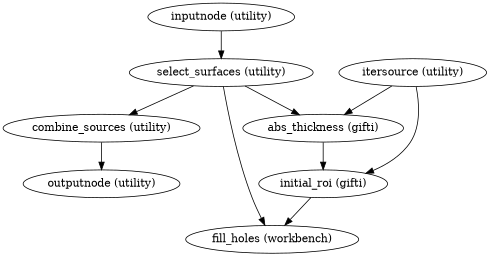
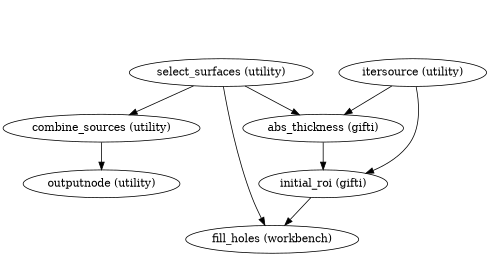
node "inputnode (utility)": removed
